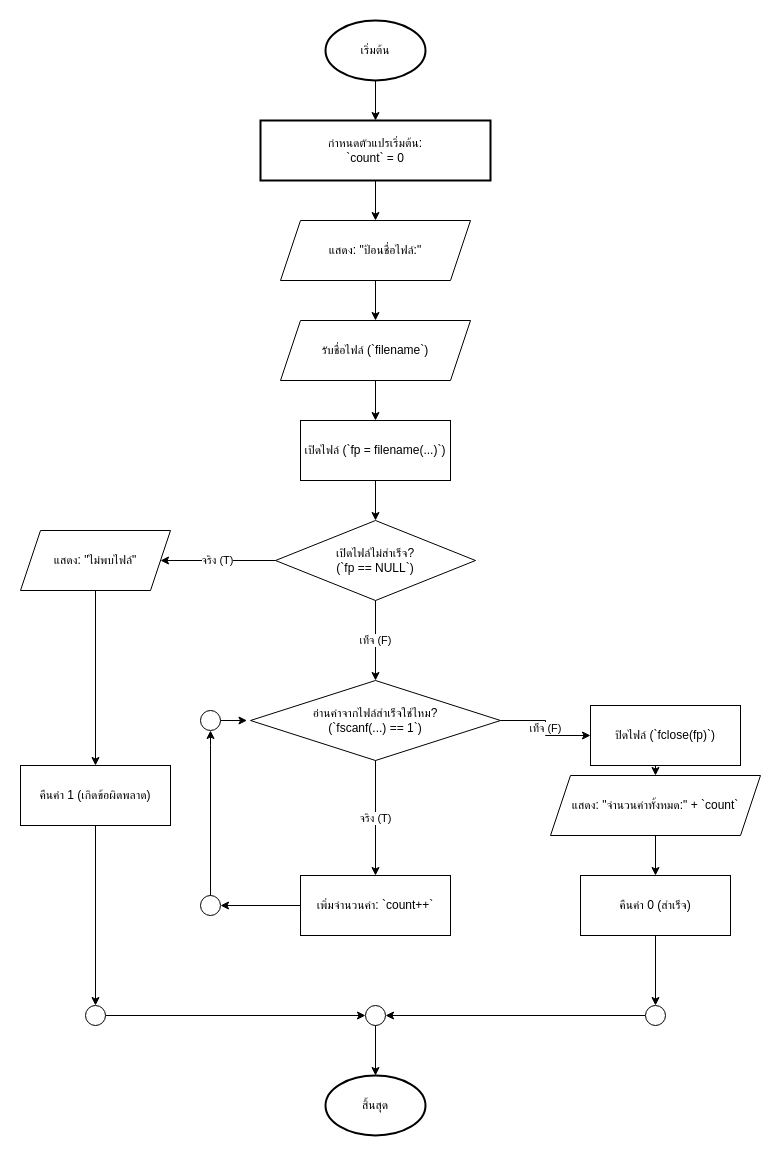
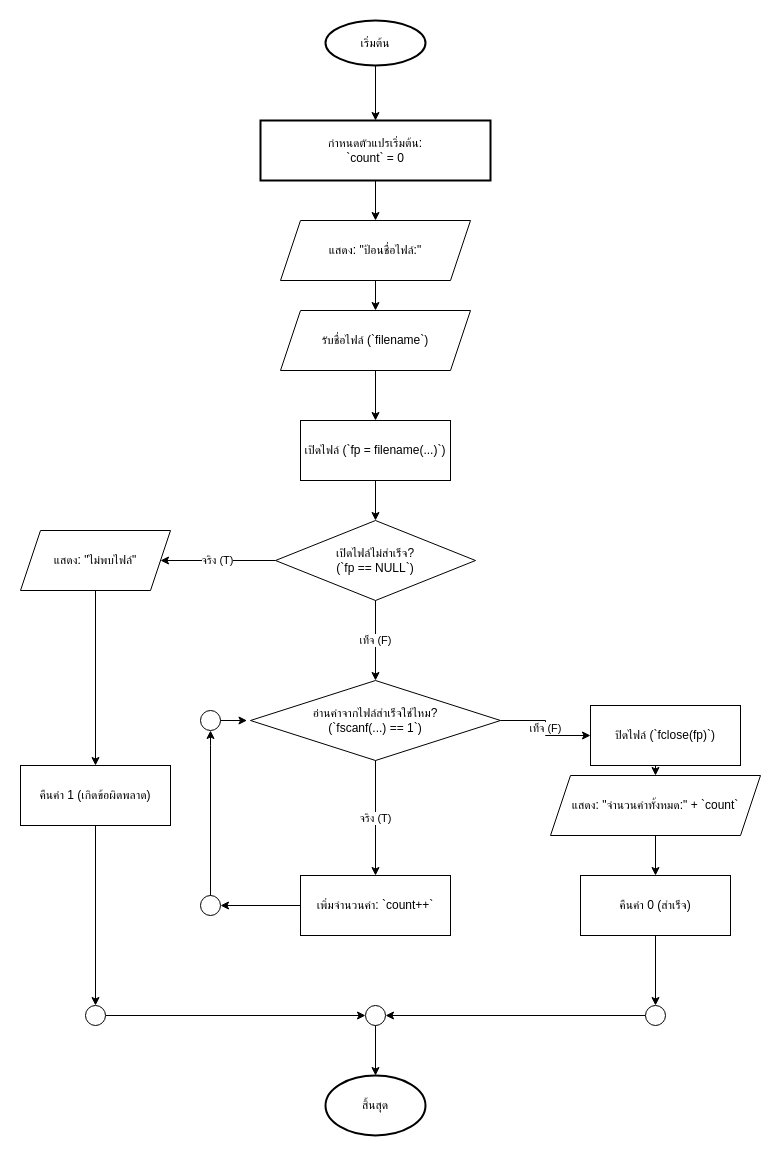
node "เริ่มต้น": size 100x60 -> 100x45
node "รับชื่อไฟล์ (`filename`)": moved (376, 351) -> (376, 341)
